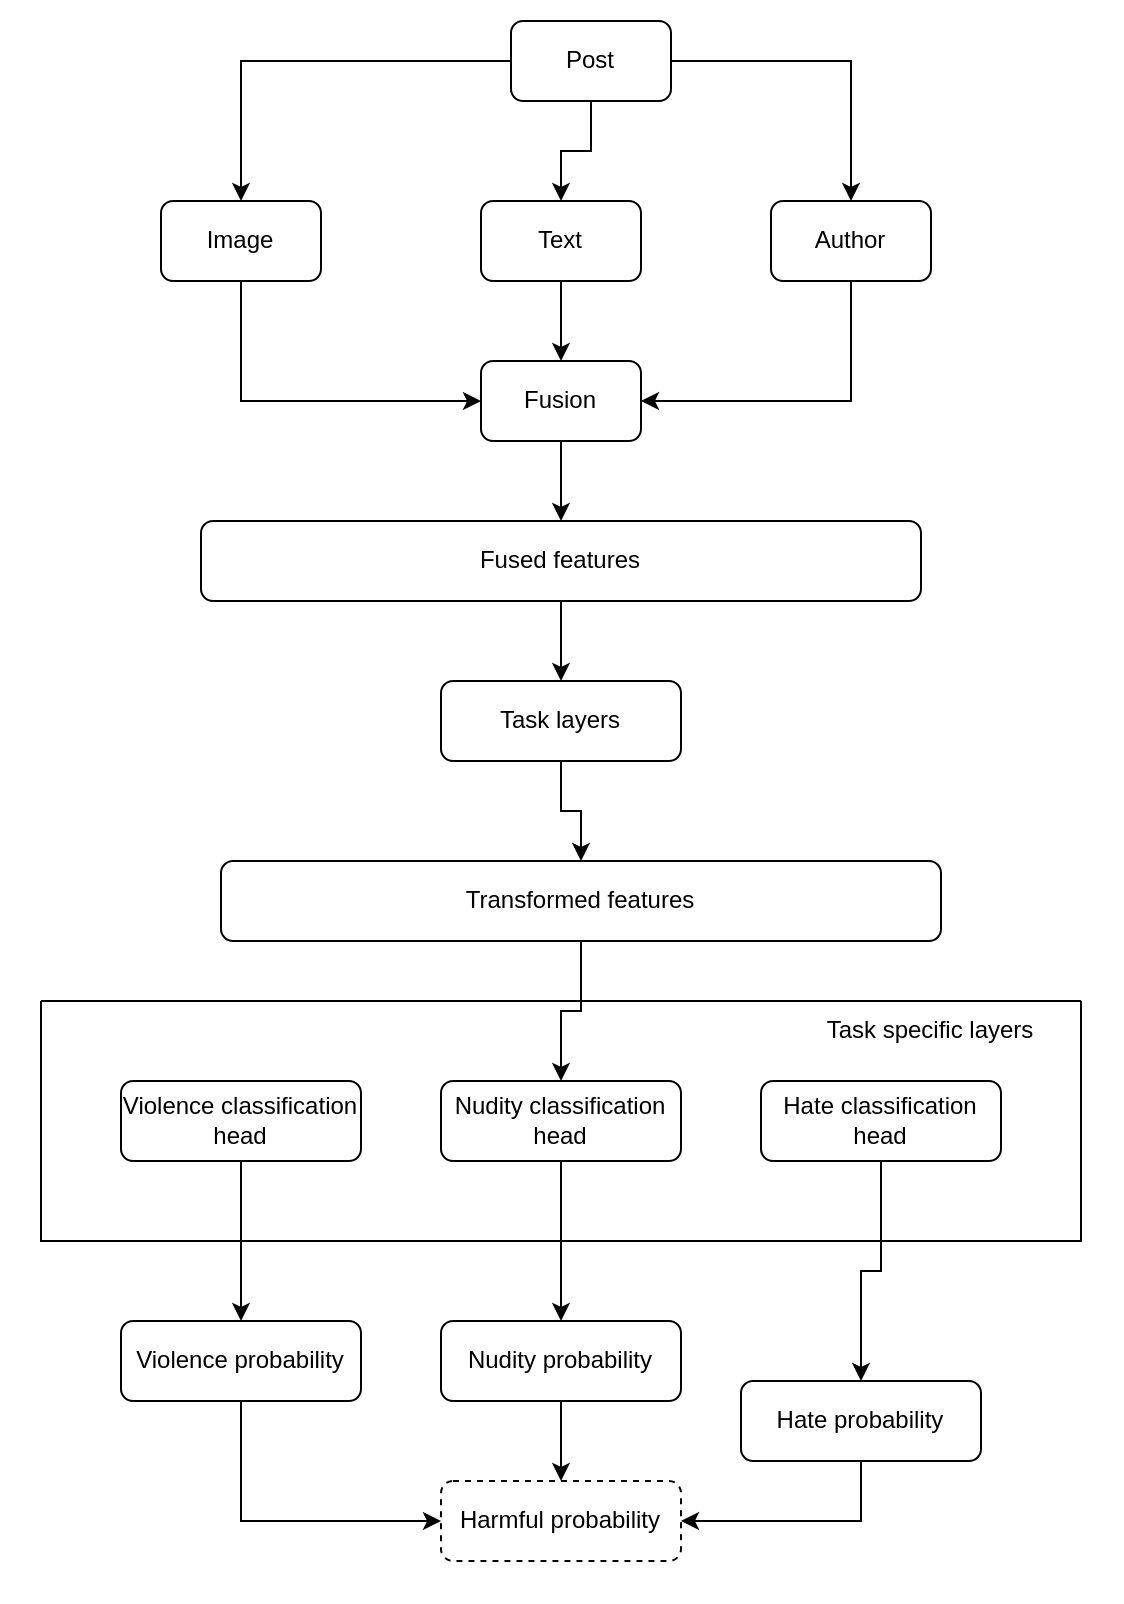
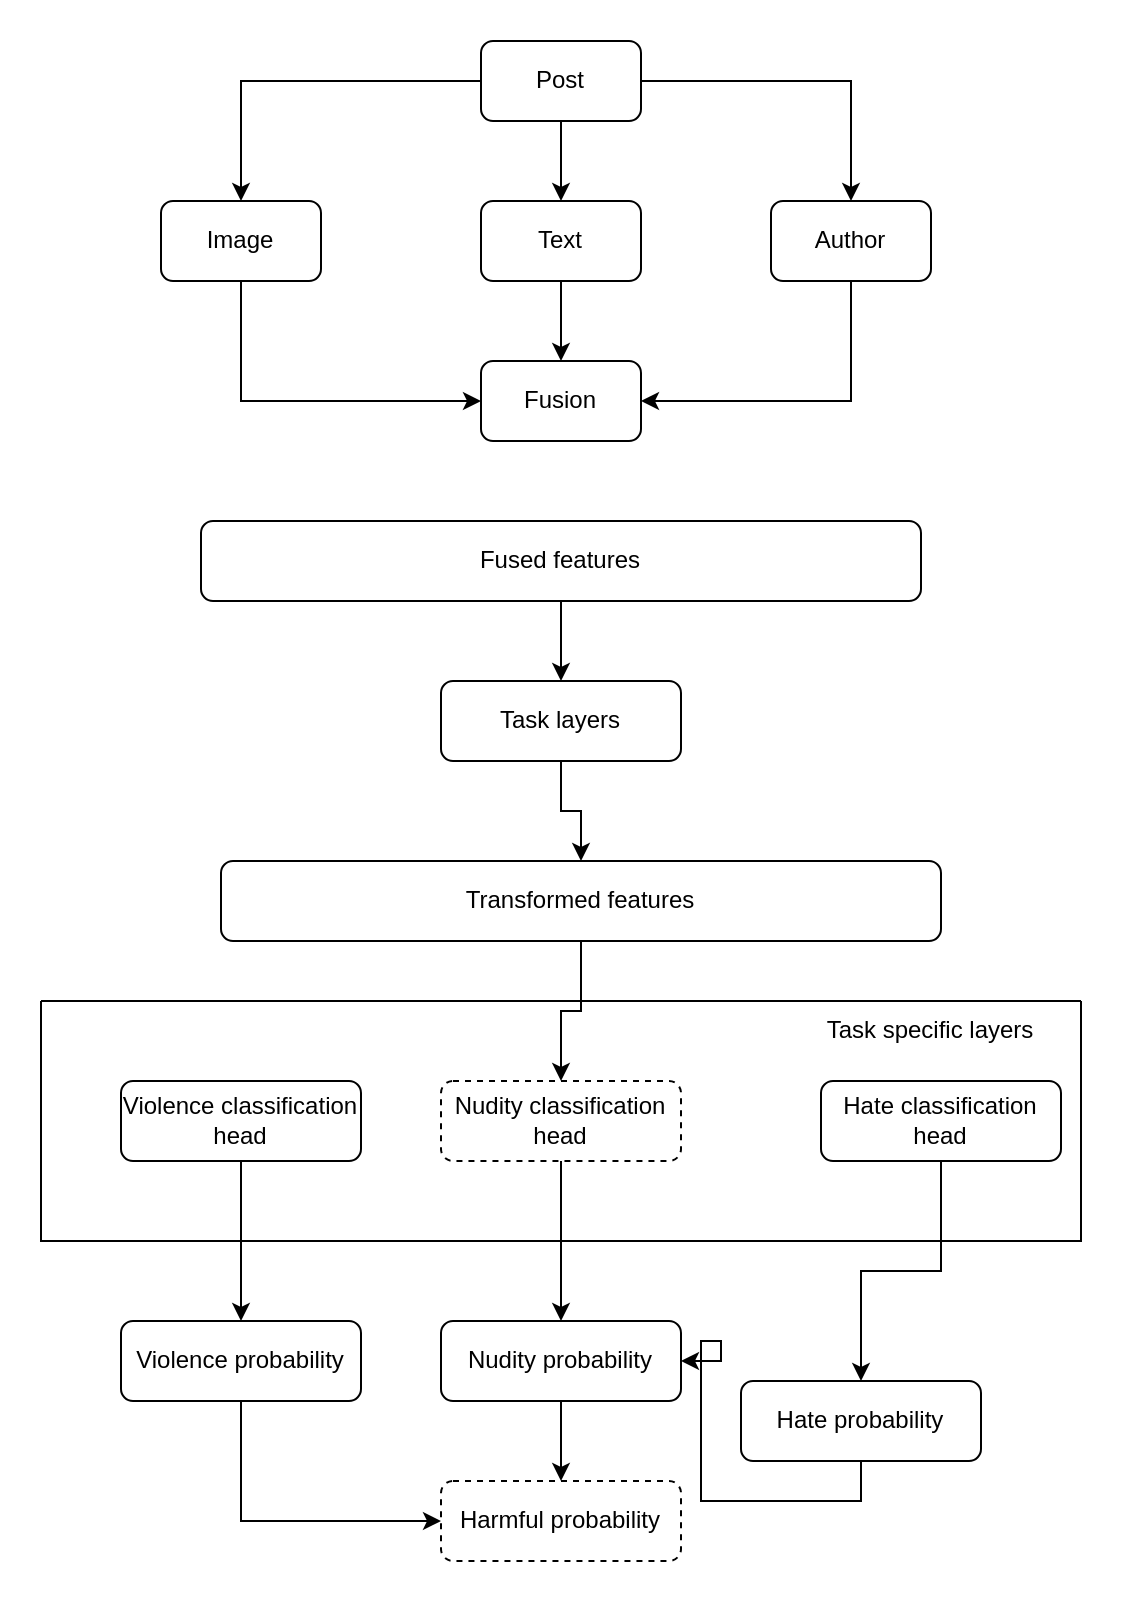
node "Post": moved (591, 61) -> (561, 81)
edge "Fusion" -> "Fused features": removed
node "Nudity classification head": style solid -> dashed
node "Hate classification head": moved (881, 1121) -> (941, 1121)
edge "Hate probability" -> "Harmful probability": now "Hate probability" -> "Nudity probability"
